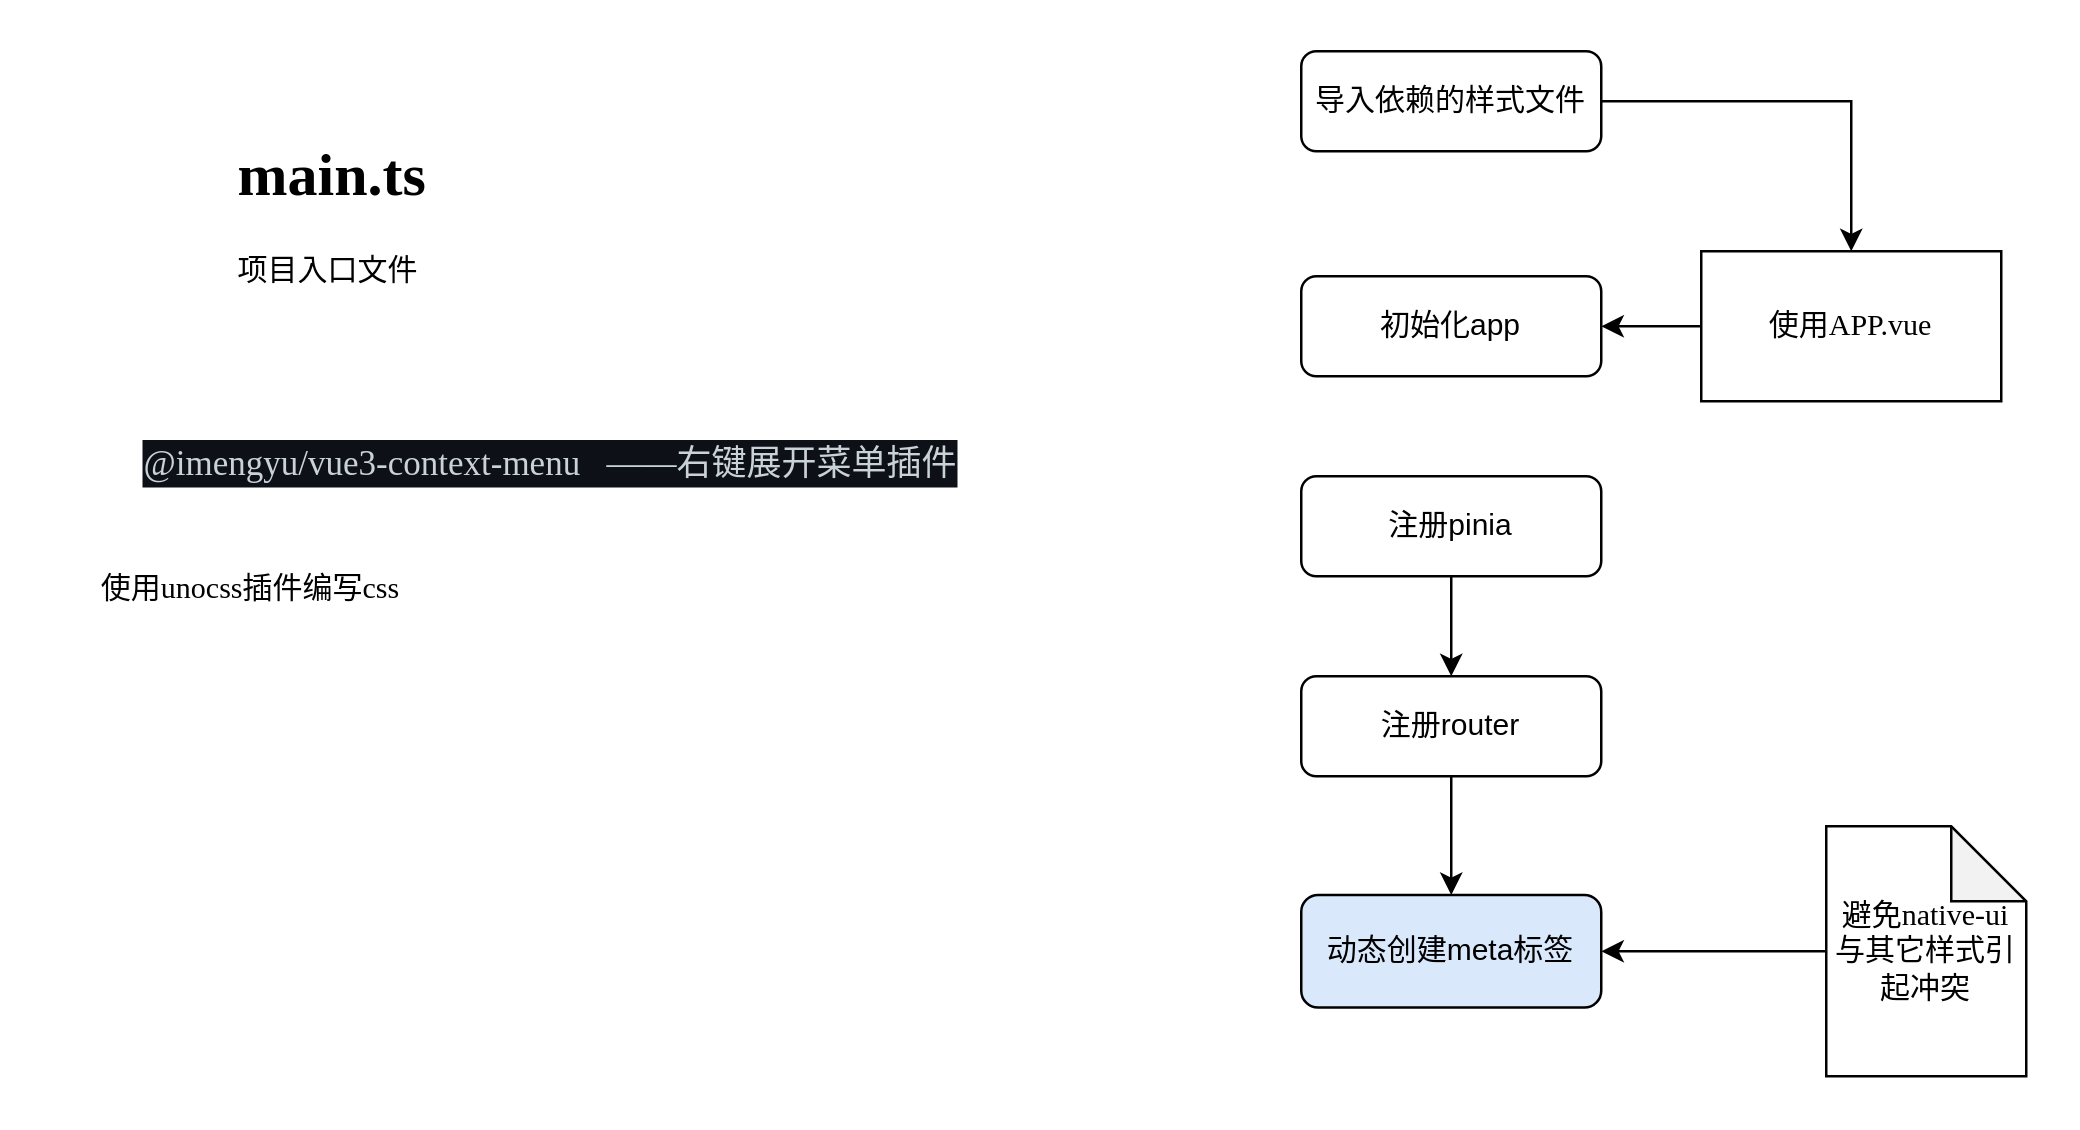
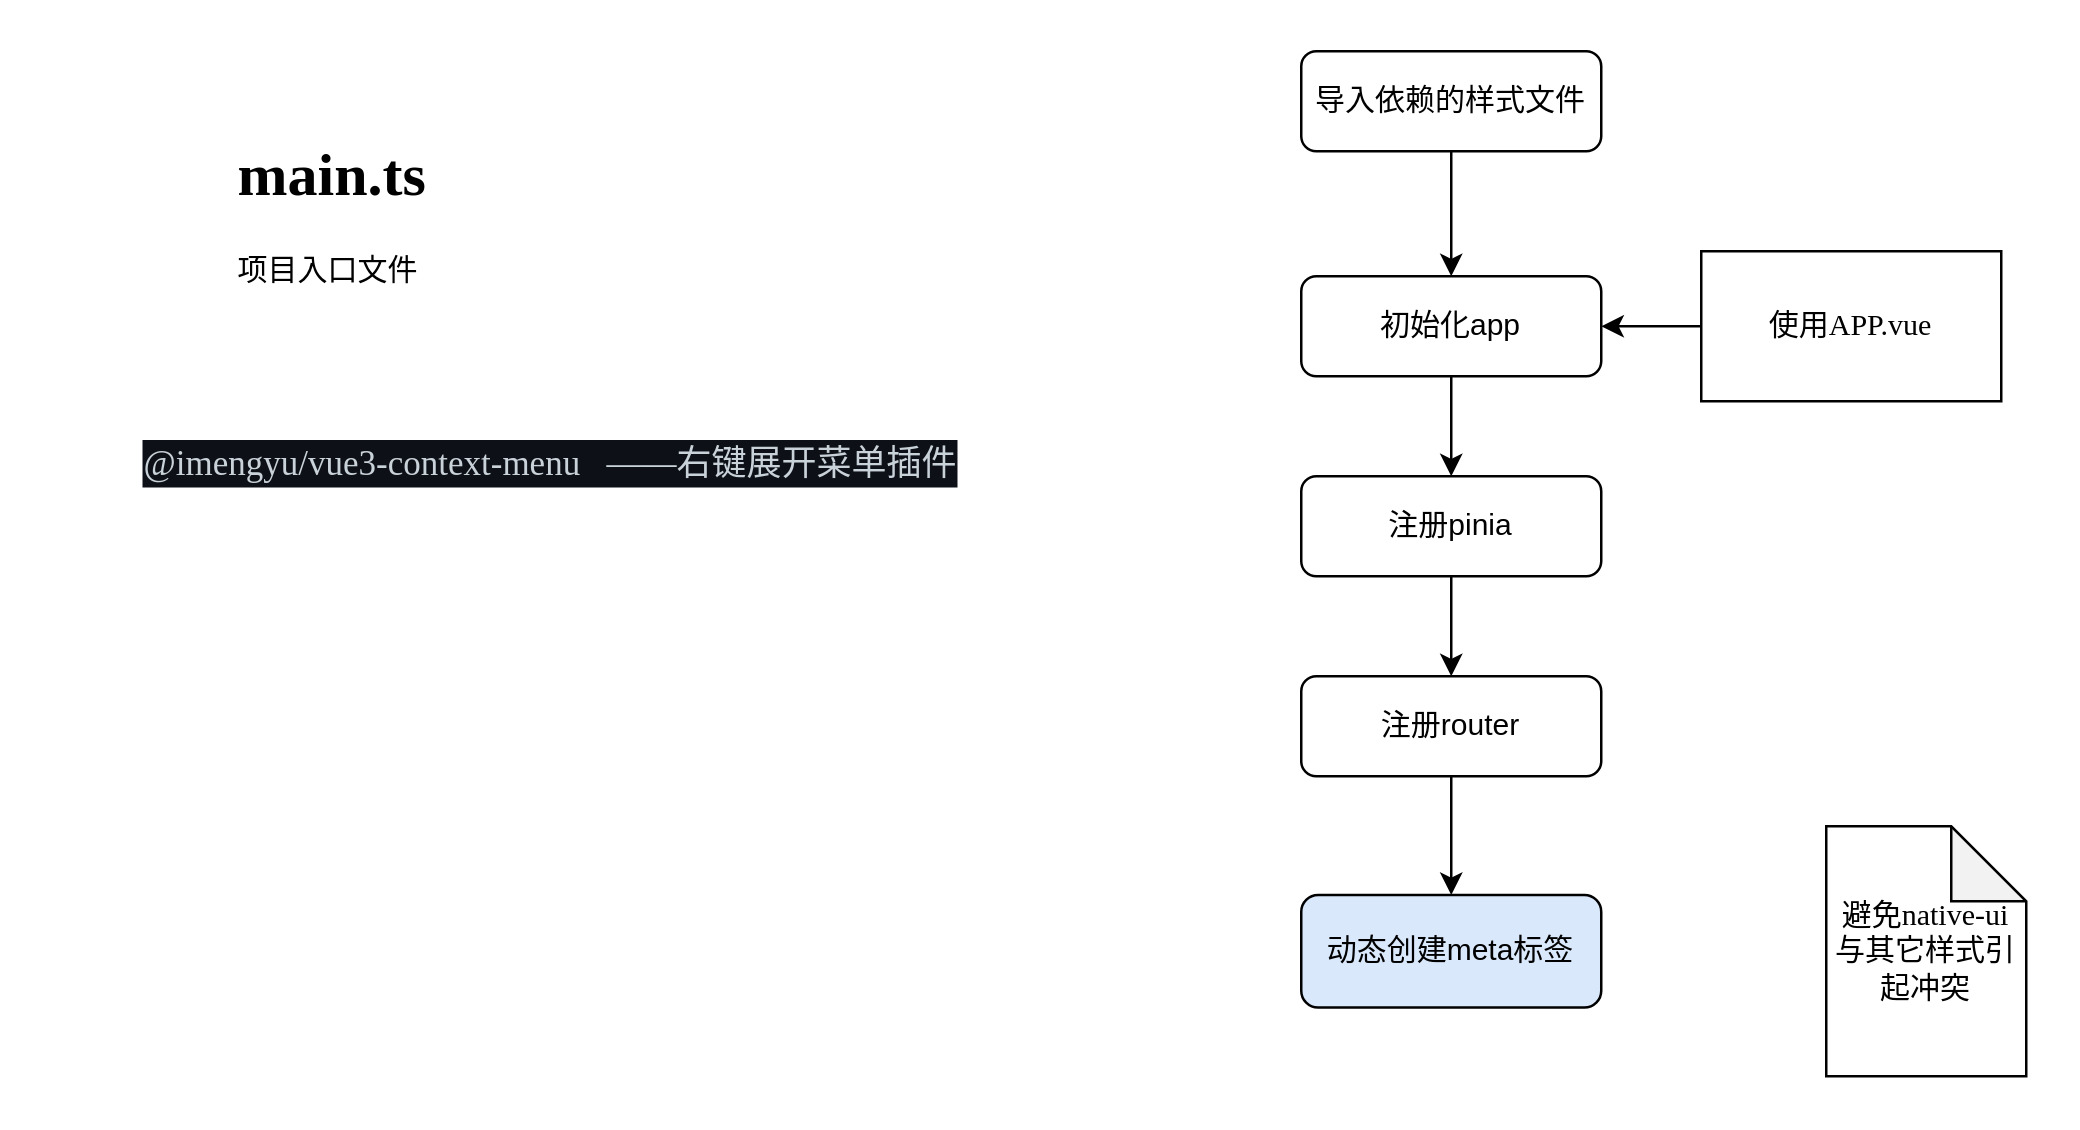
edge "导入依赖的样式文件" -> "使用APP.vue": now "导入依赖的样式文件" -> "初始化app"
edge "初始化app" -> "注册pinia": added
node "使用unocss插件编写css": removed
edge "避免native-ui与其它样式引起冲突" -> "动态创建meta标签": removed
